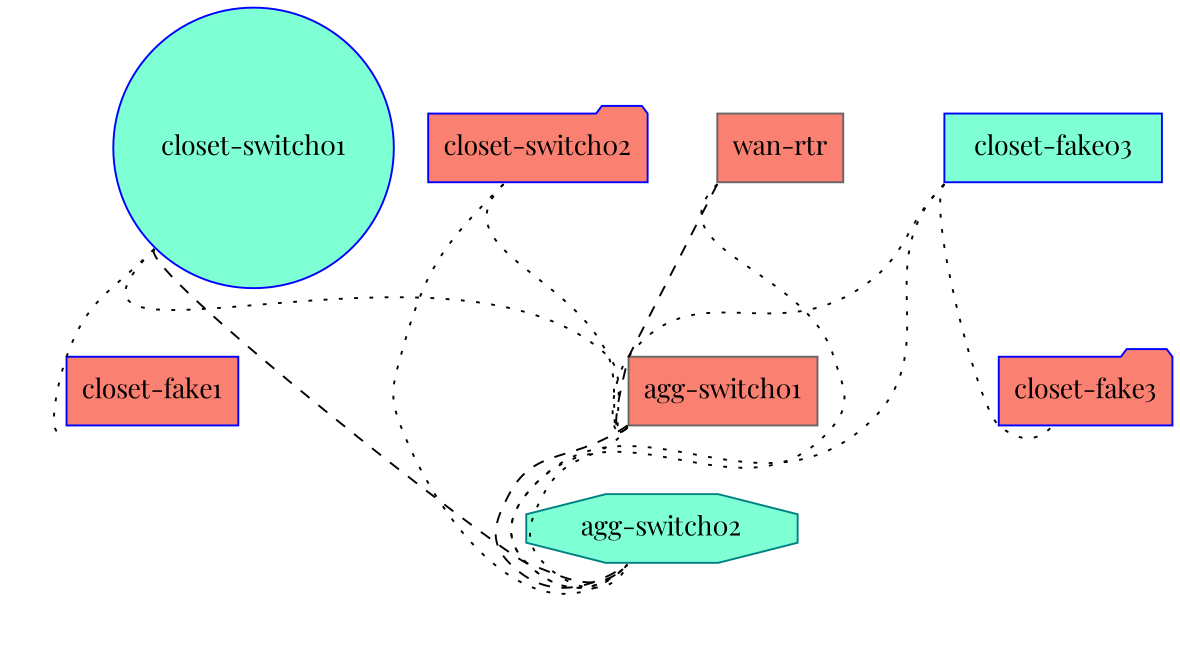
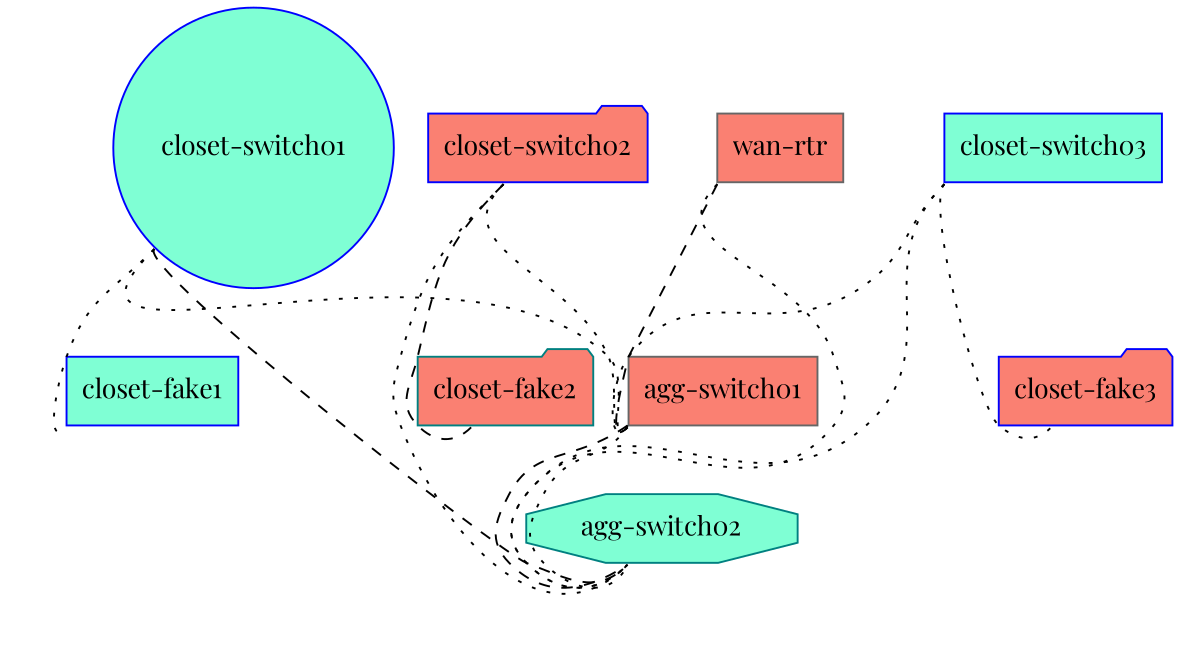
node "closet-fake03": label "closet-fake03" -> "closet-switch03"
node "closet-fake1": fillcolor salmon -> aquamarine
node "closet-fake2": added
